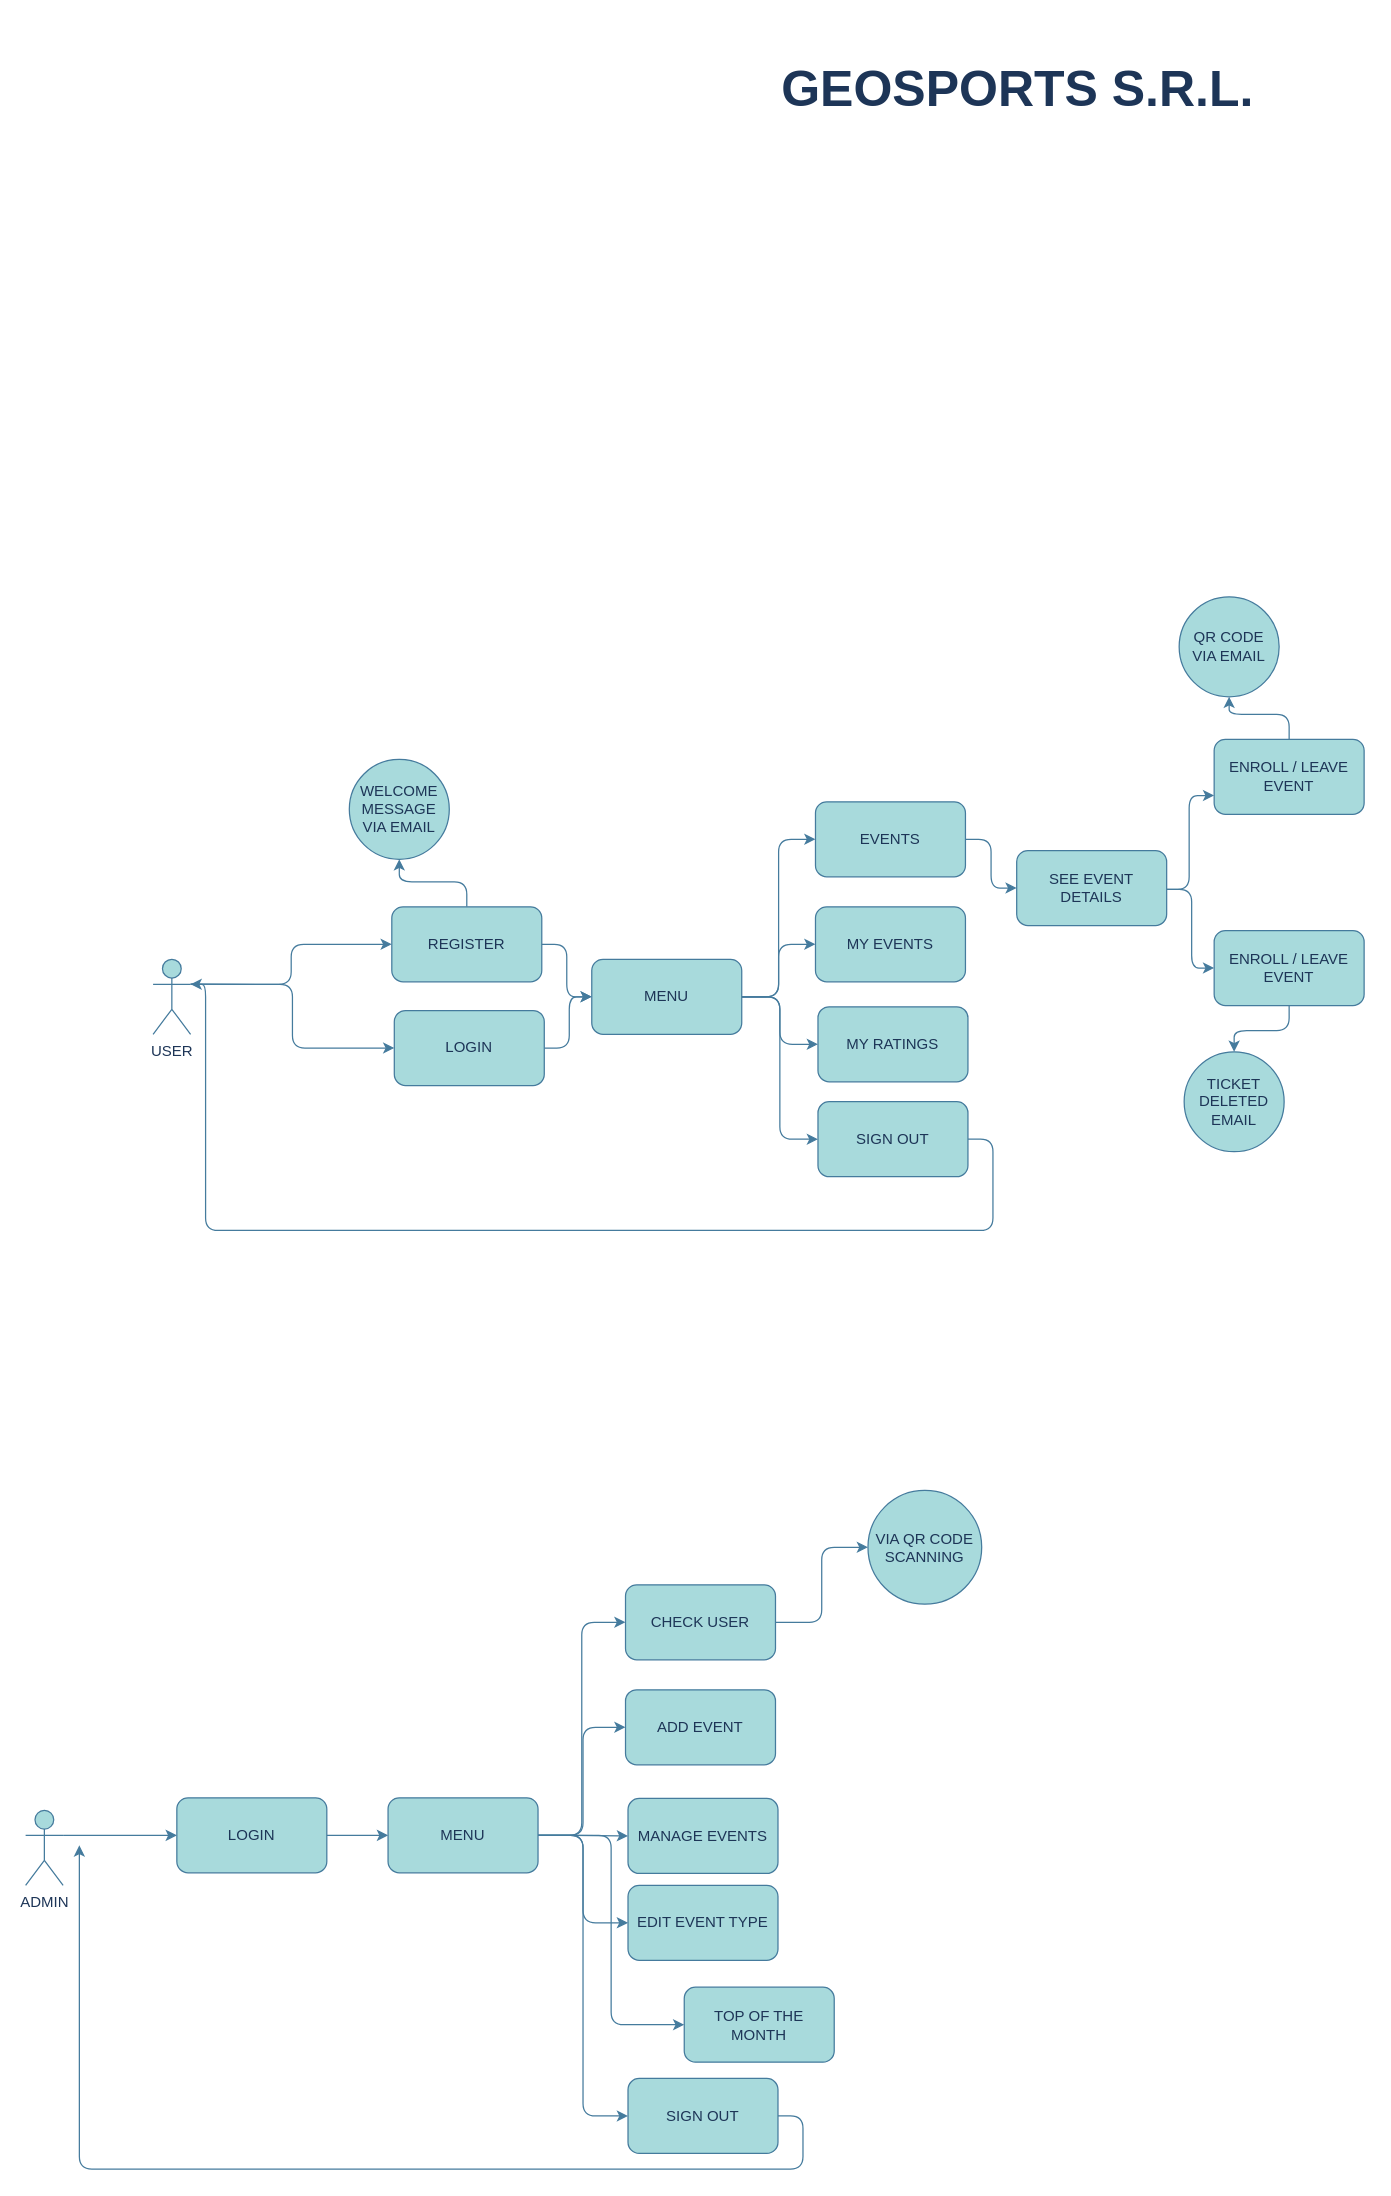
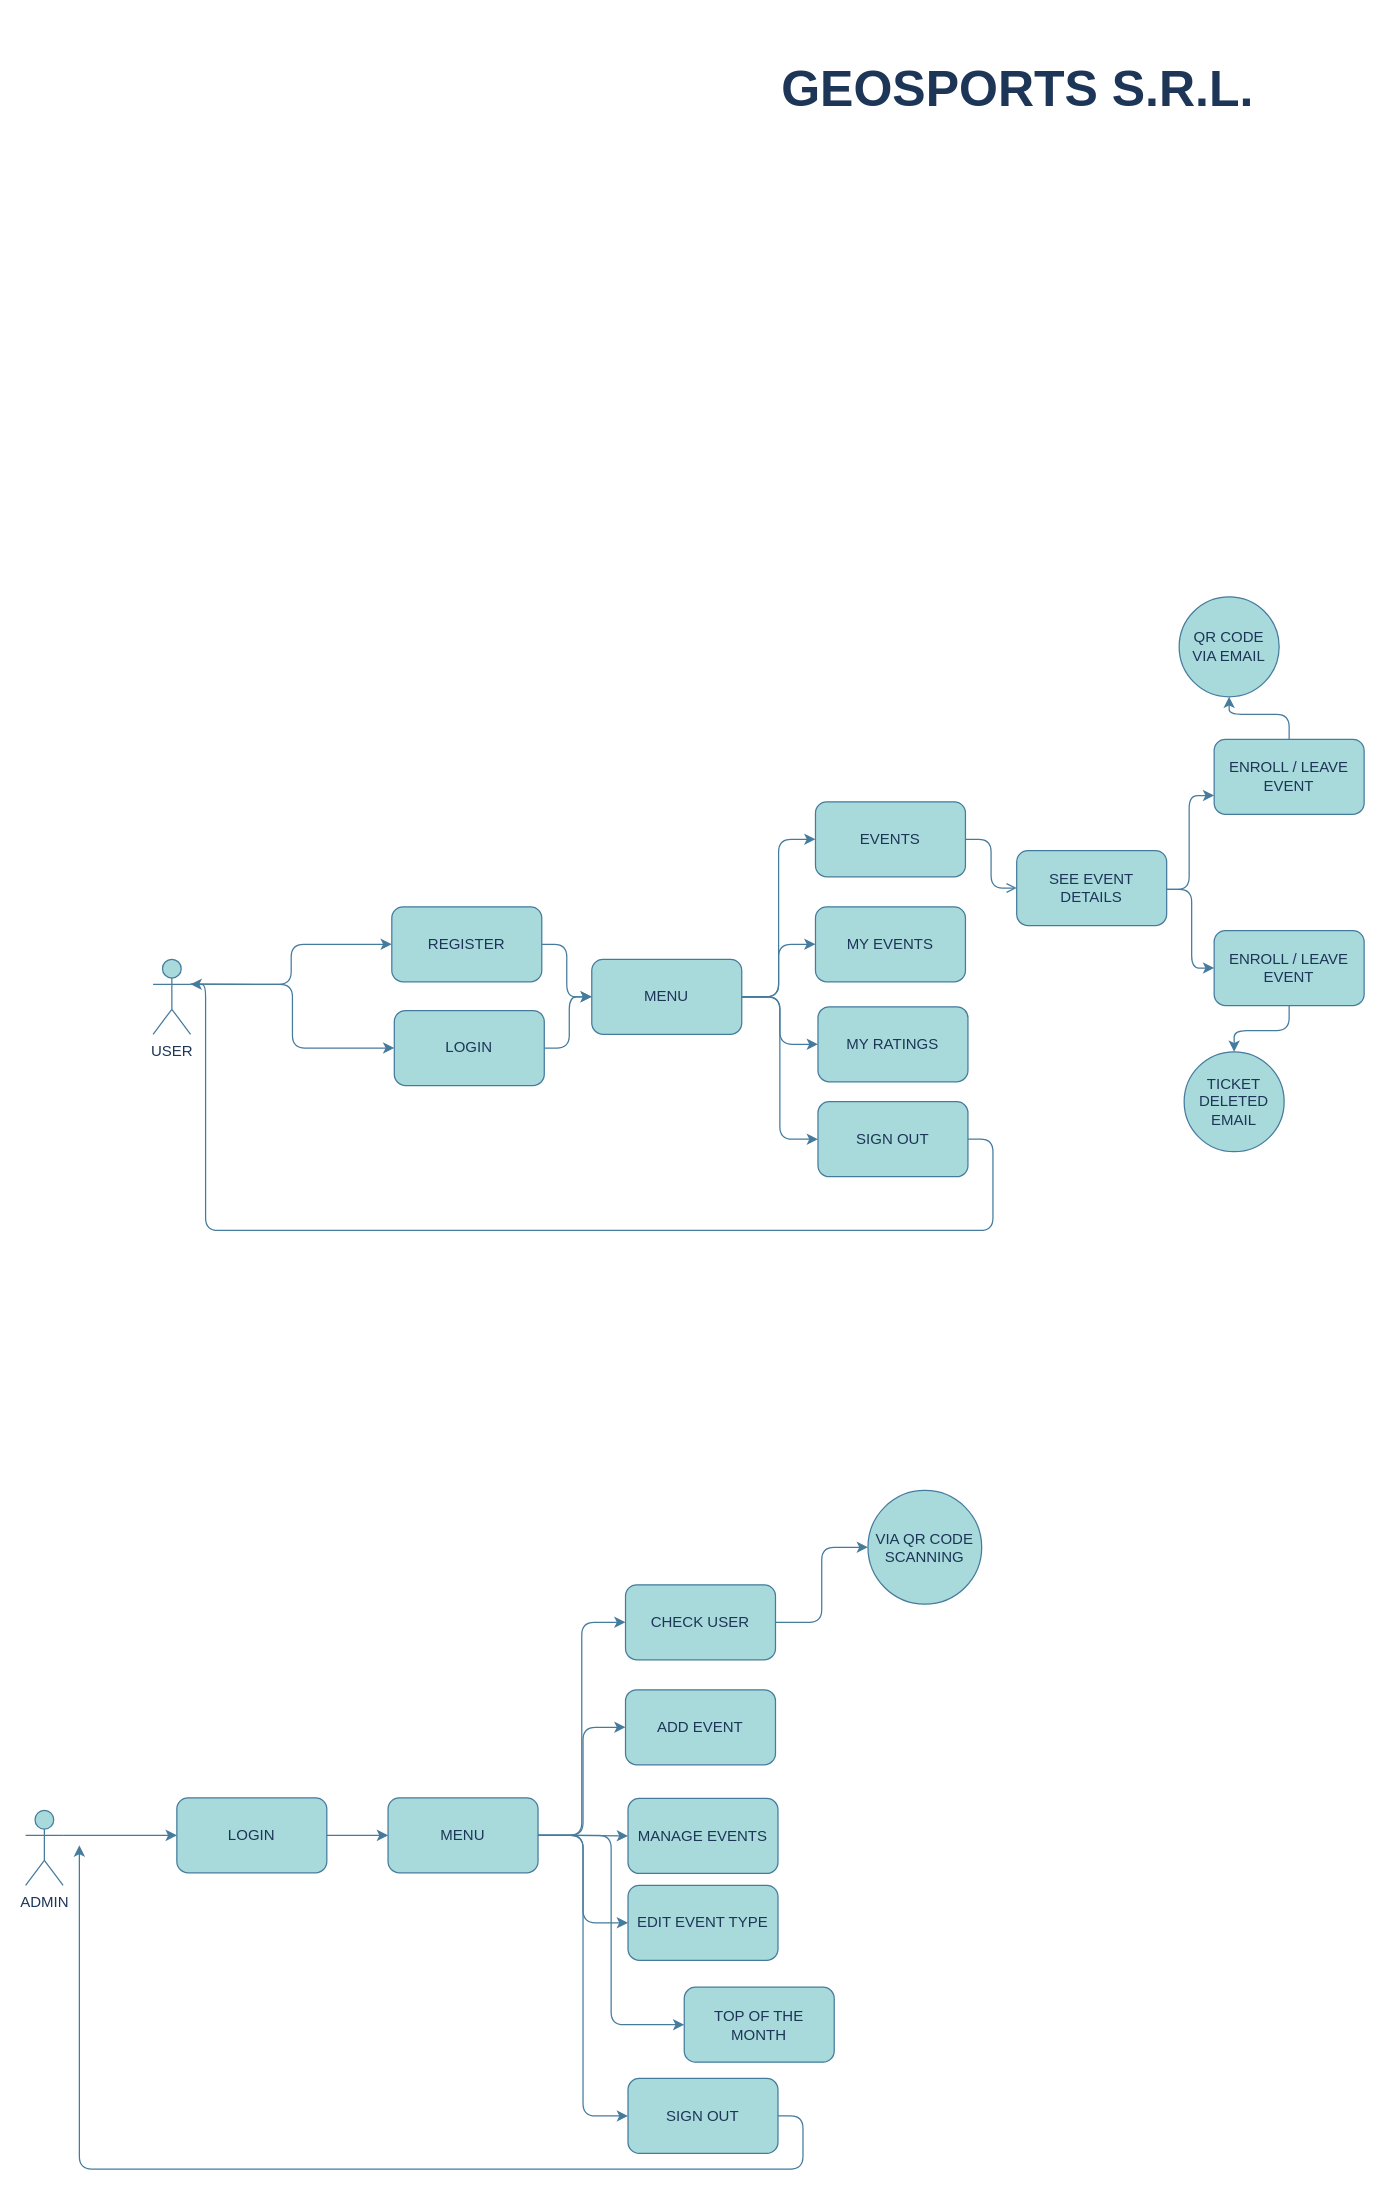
node "WELCOME MESSAGE VIA EMAIL": removed
edge "REGISTER" -> "WELCOME MESSAGE VIA EMAIL": removed
edge "EVENTS" -> "SEE EVENT DETAILS": arrowhead classic -> open
